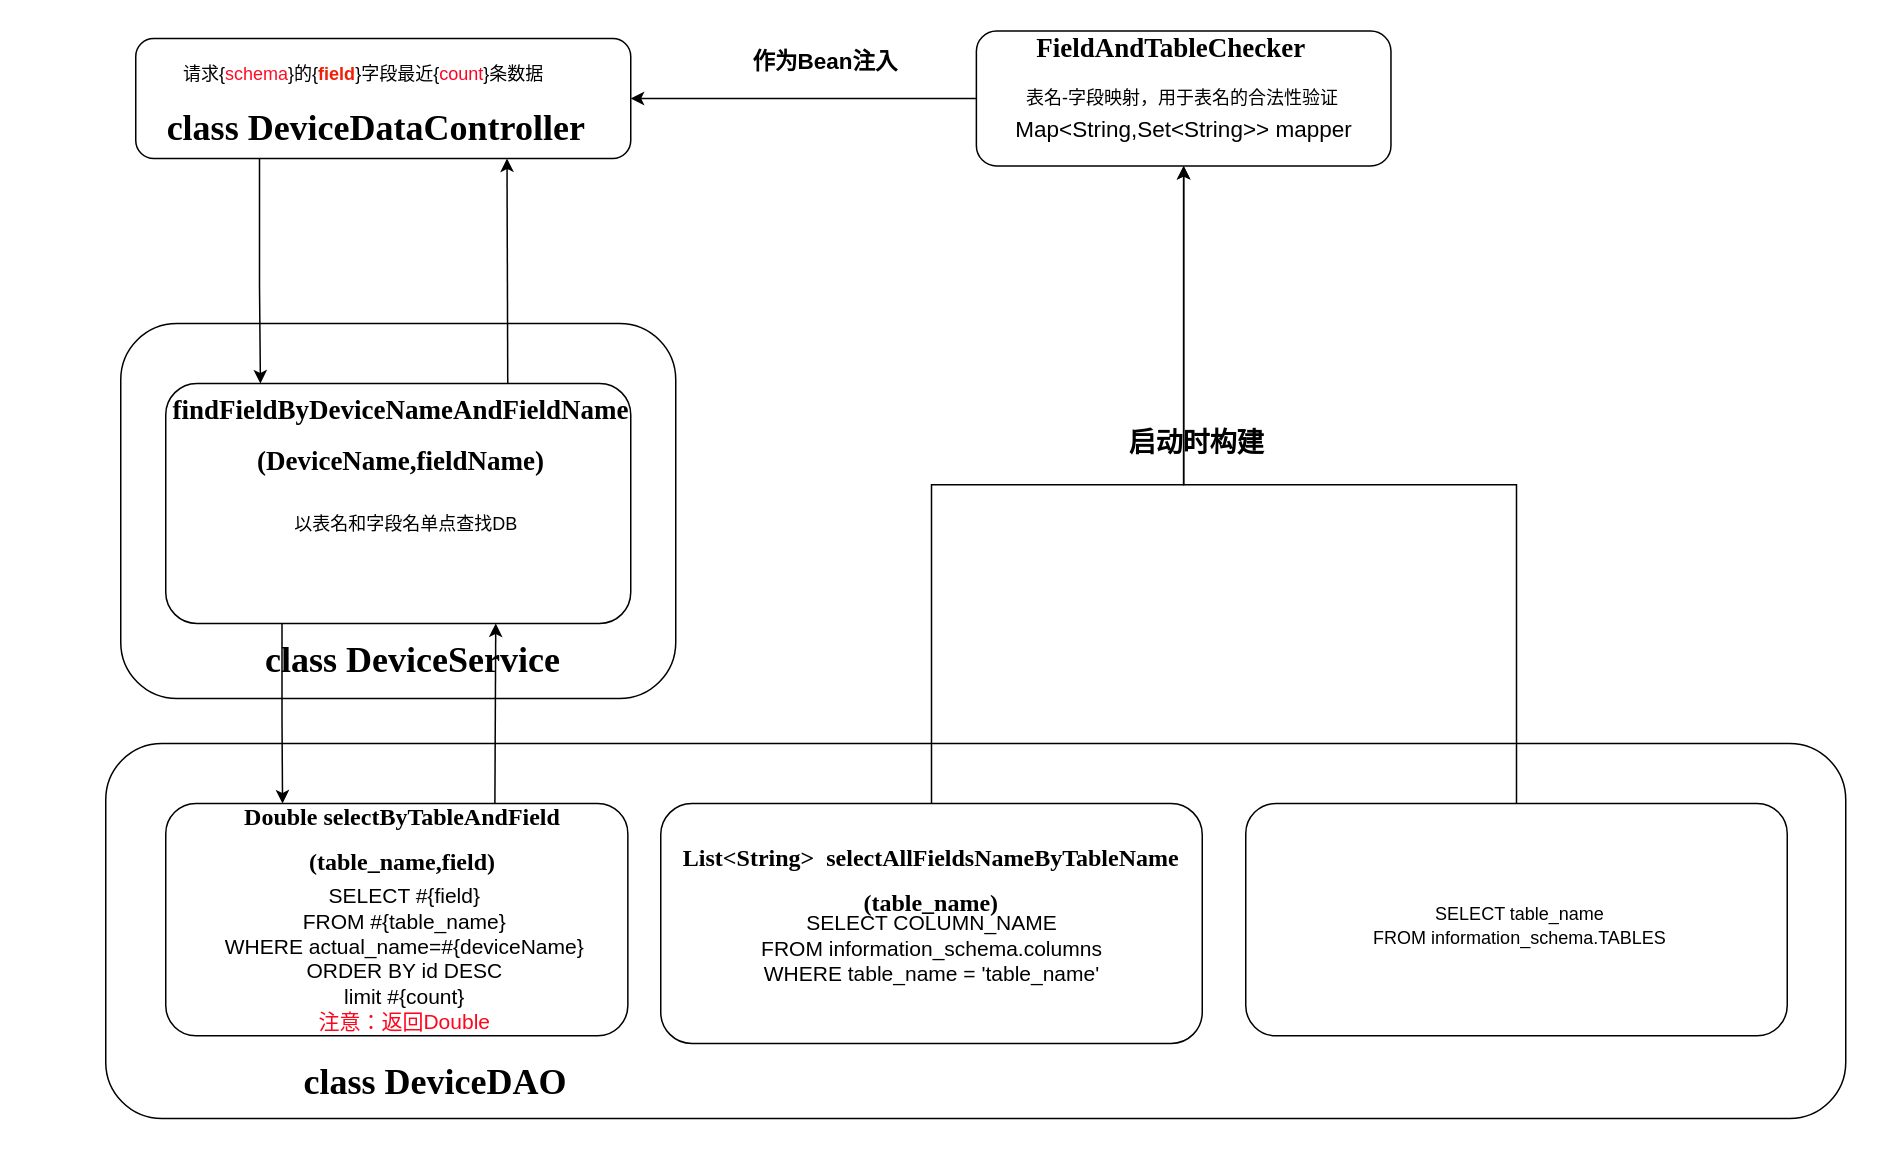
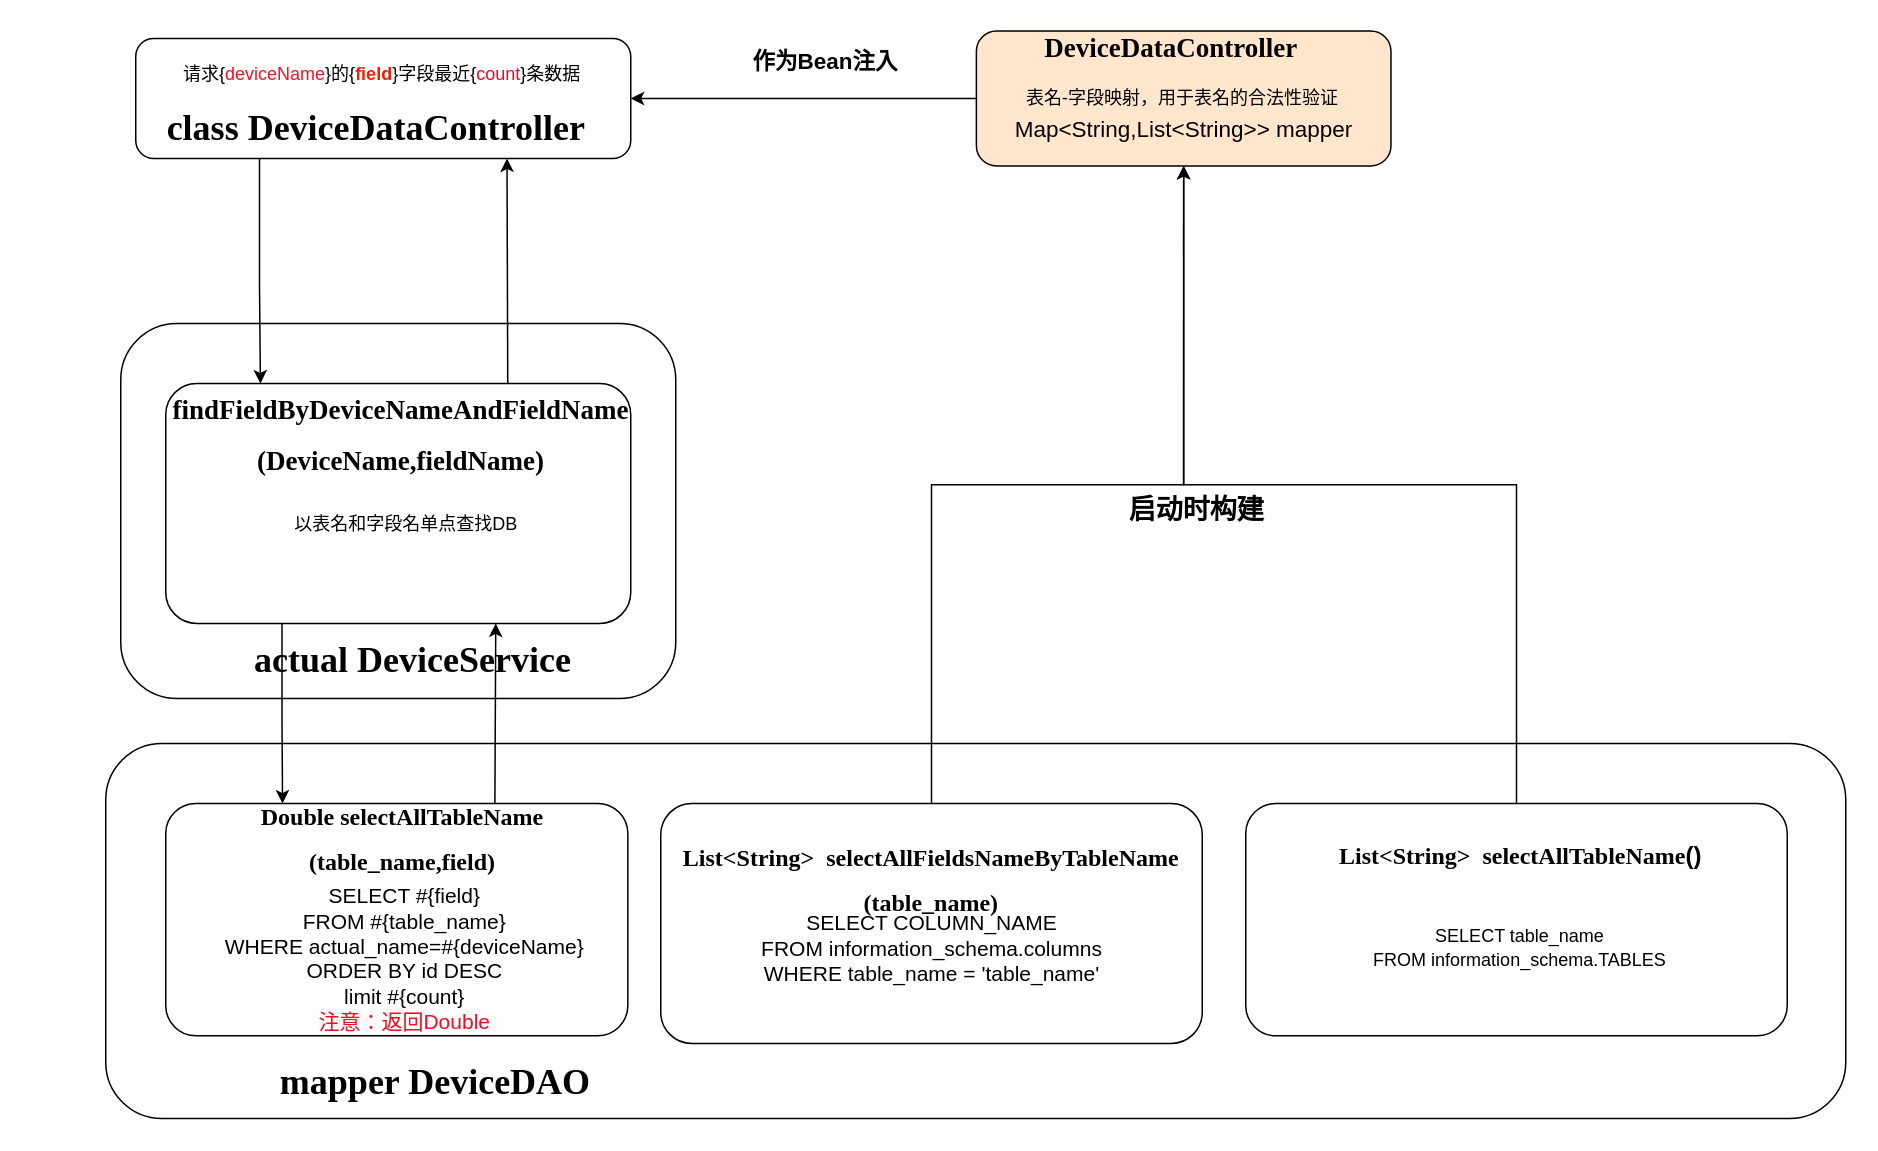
node "FieldAndTableChecker": label "FieldAndTableChecker" -> "DeviceDataController"
node "请求{schema}的{field}字段最近{count}条数据": label "请求{schema}的{field}字段最近{count}条数据" -> "请求{deviceName}的{field}字段最近{count}条数据"
node "表名-字段映射，用于表名的合法性验证": fillcolor #ffffff -> #ffe6cc
node "Map<String,Set<String>> mapper": label "Map<String,Set<String>> mapper" -> "Map<String,List<String>> mapper"
node "启动时构建": moved (1196, 443) -> (1196, 511)
node "class DeviceService": label "class DeviceService" -> "actual DeviceService"
node "Double selectByTableAndField(table_name,field)": label "Double selectByTableAndField(table_name,field)" -> "Double selectAllTableName(table_name,field)"
node "List<String> selectAllTableName()": added
node "SELECT table_name FROM information_schema.TABLES": moved (1521, 938) -> (1521, 961)
node "class DeviceDAO": label "class DeviceDAO" -> "mapper DeviceDAO"
